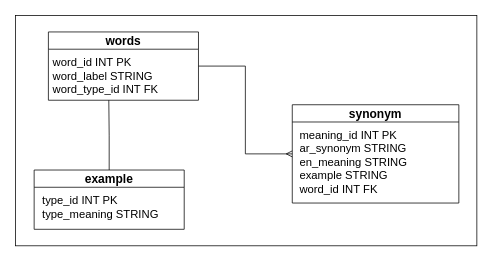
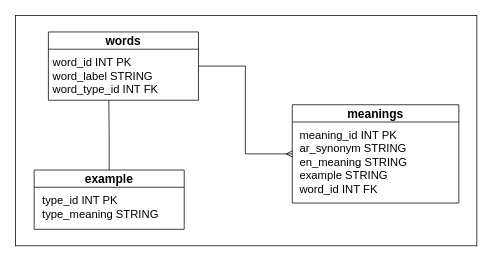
node "synonym": label "synonym" -> "meanings"
